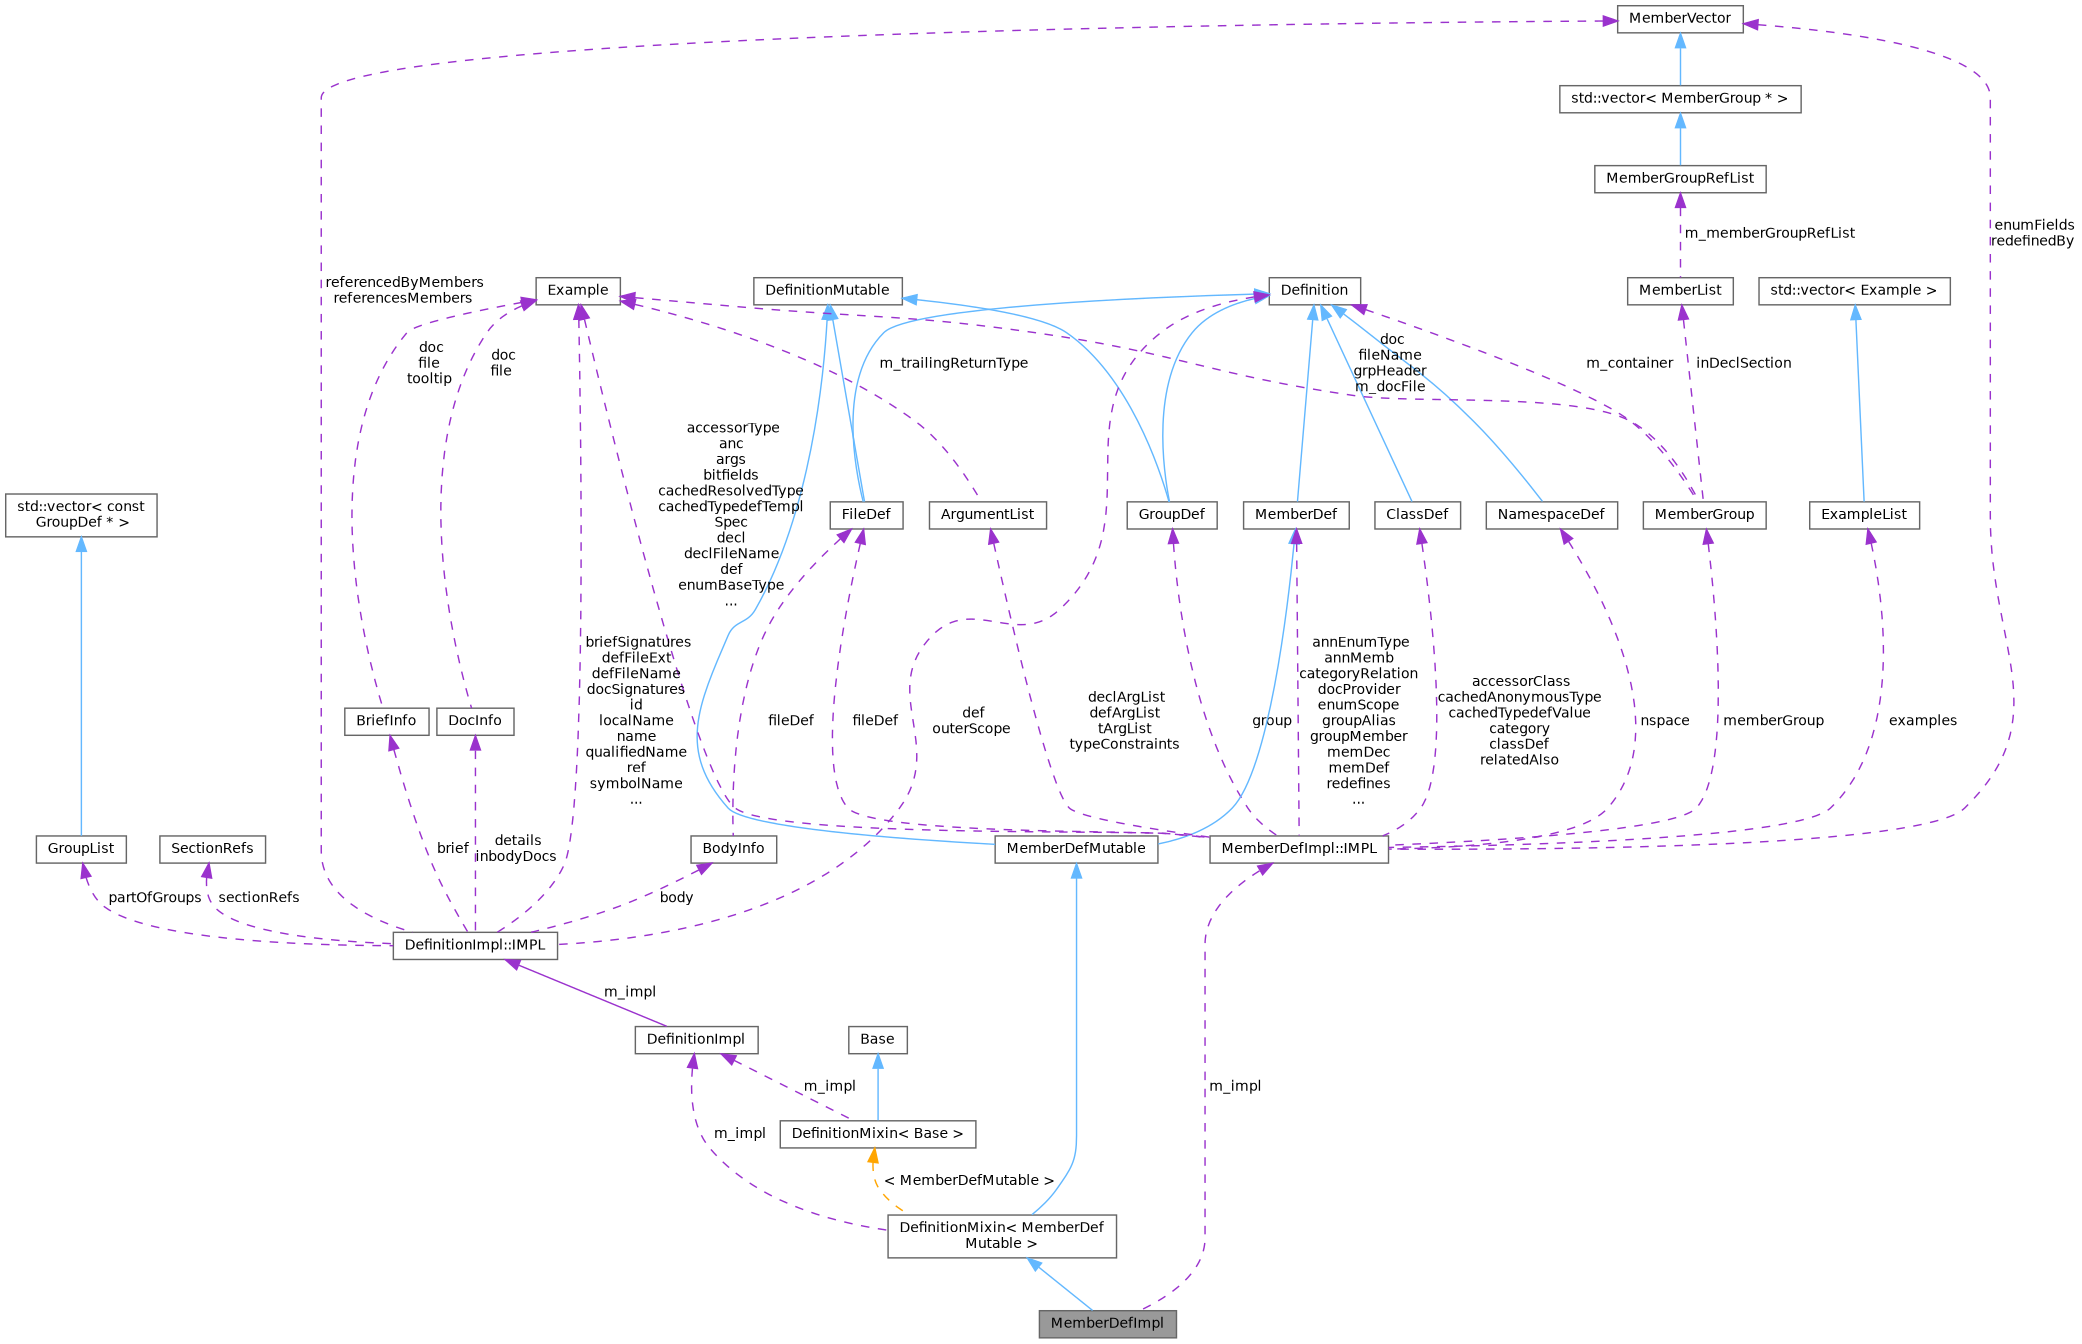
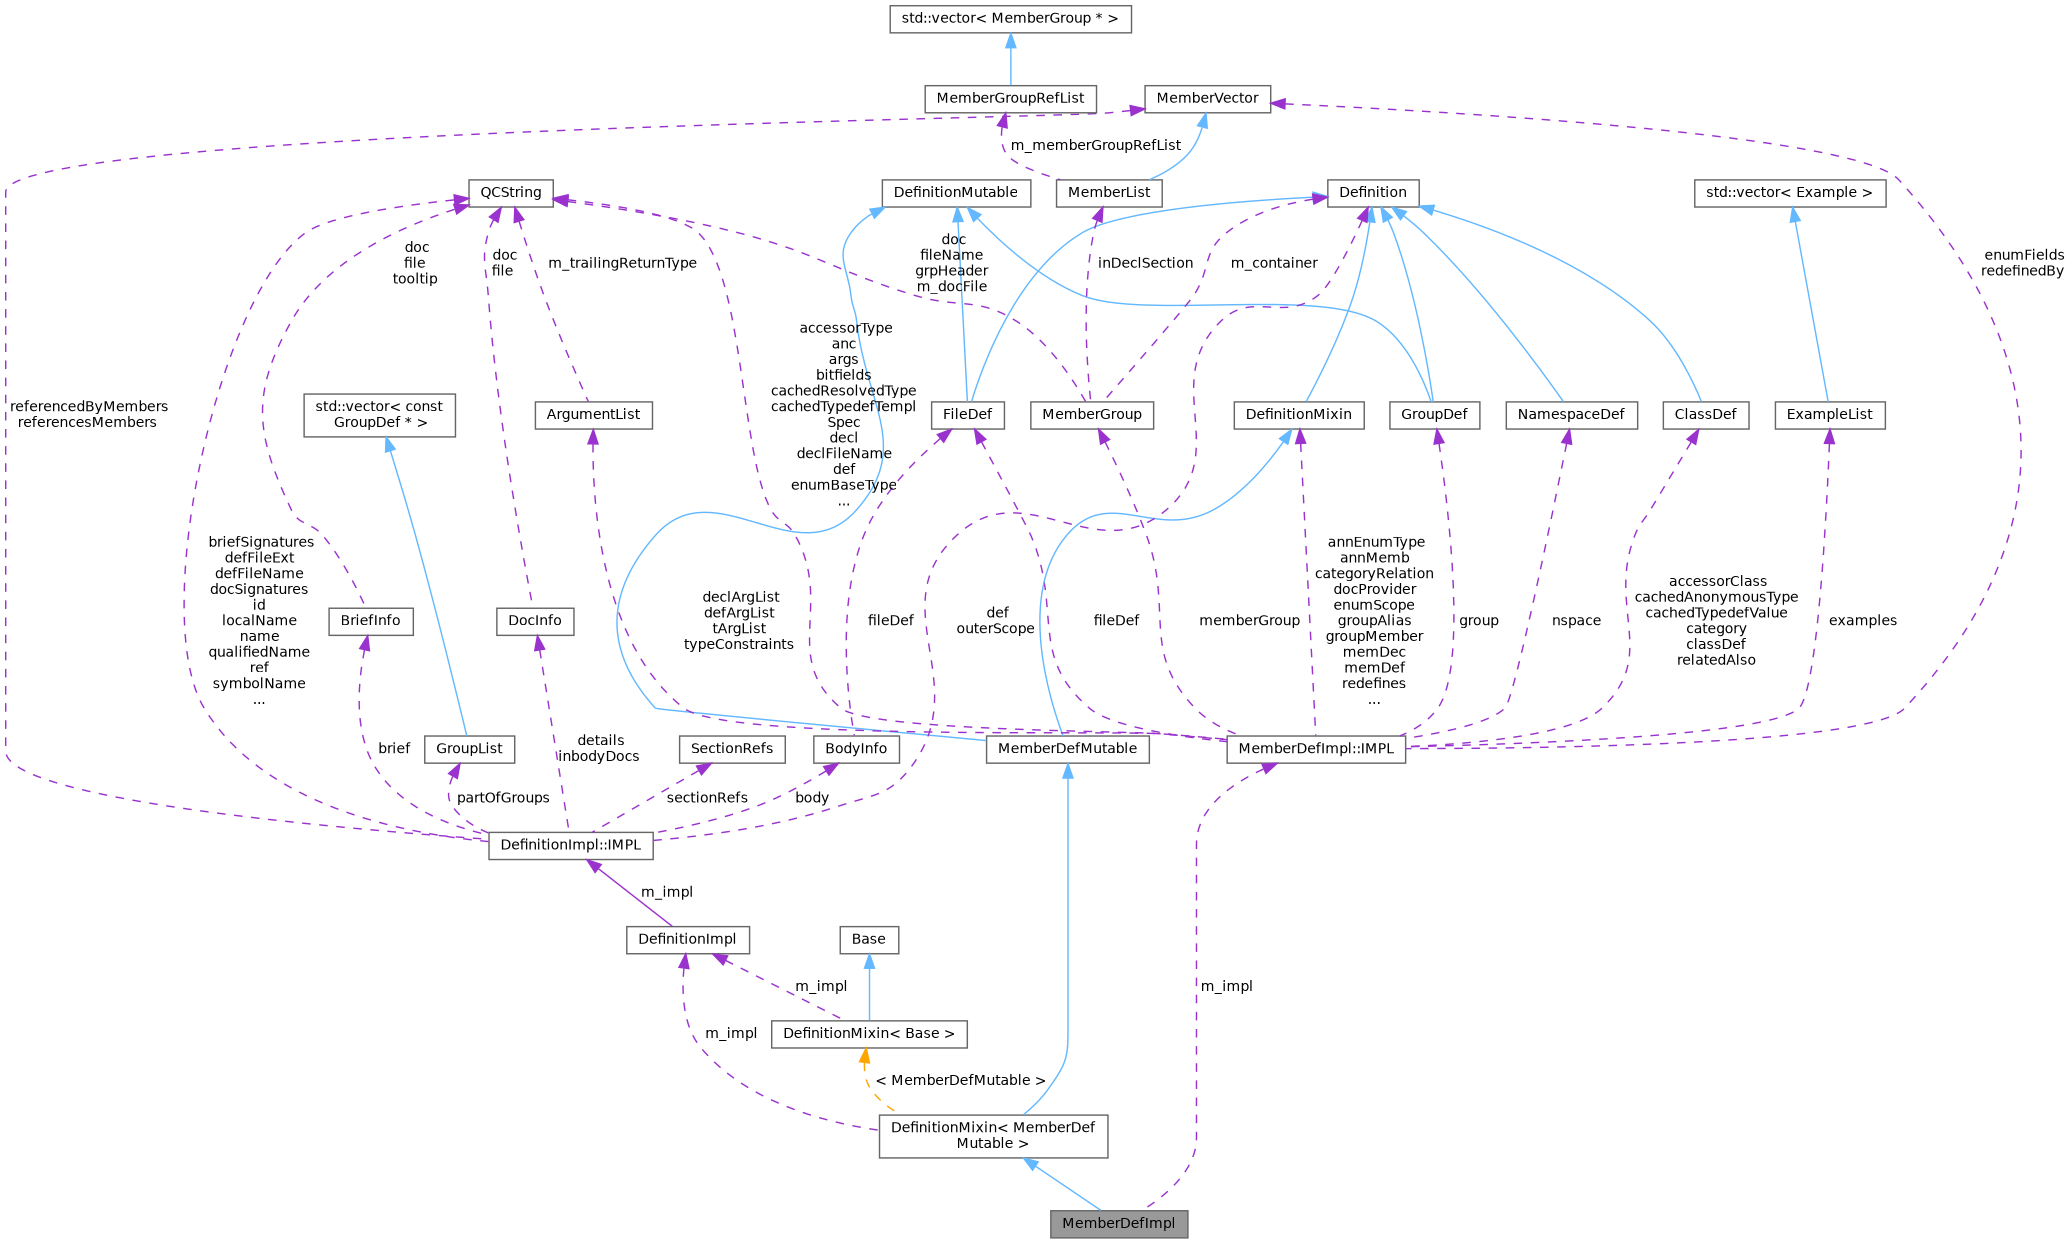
edge "std::vector< MemberGroup * >" -> "MemberVector": now "MemberList" -> "MemberVector"
node "Example": label "Example" -> "QCString"
node "MemberDef": label "MemberDef" -> "DefinitionMixin"
